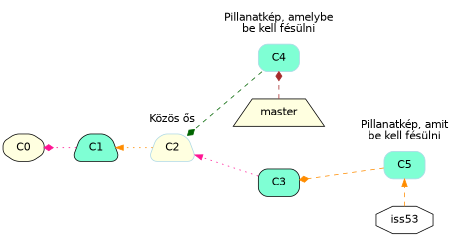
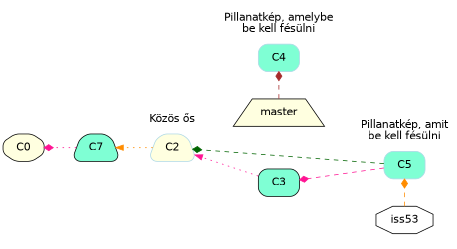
edge "C4" -> "C2": now "C5" -> "C2"
node "C1": label "C1" -> "C7"
edge "C5" -> "C3": color darkorange -> deeppink
edge "iss53" -> "C5": arrowhead normal -> diamond
